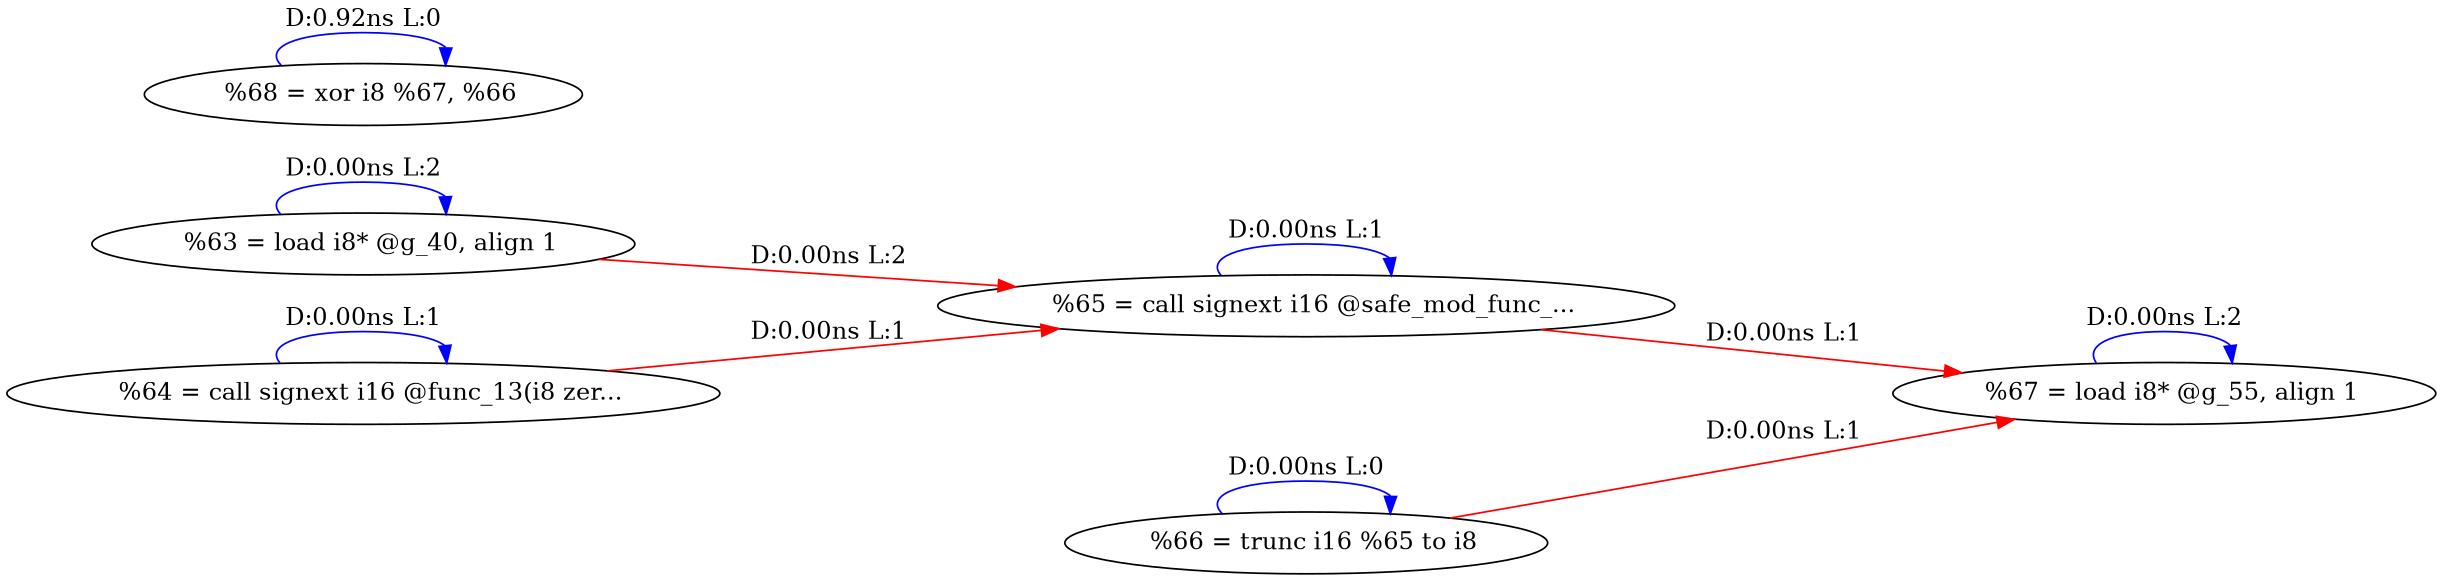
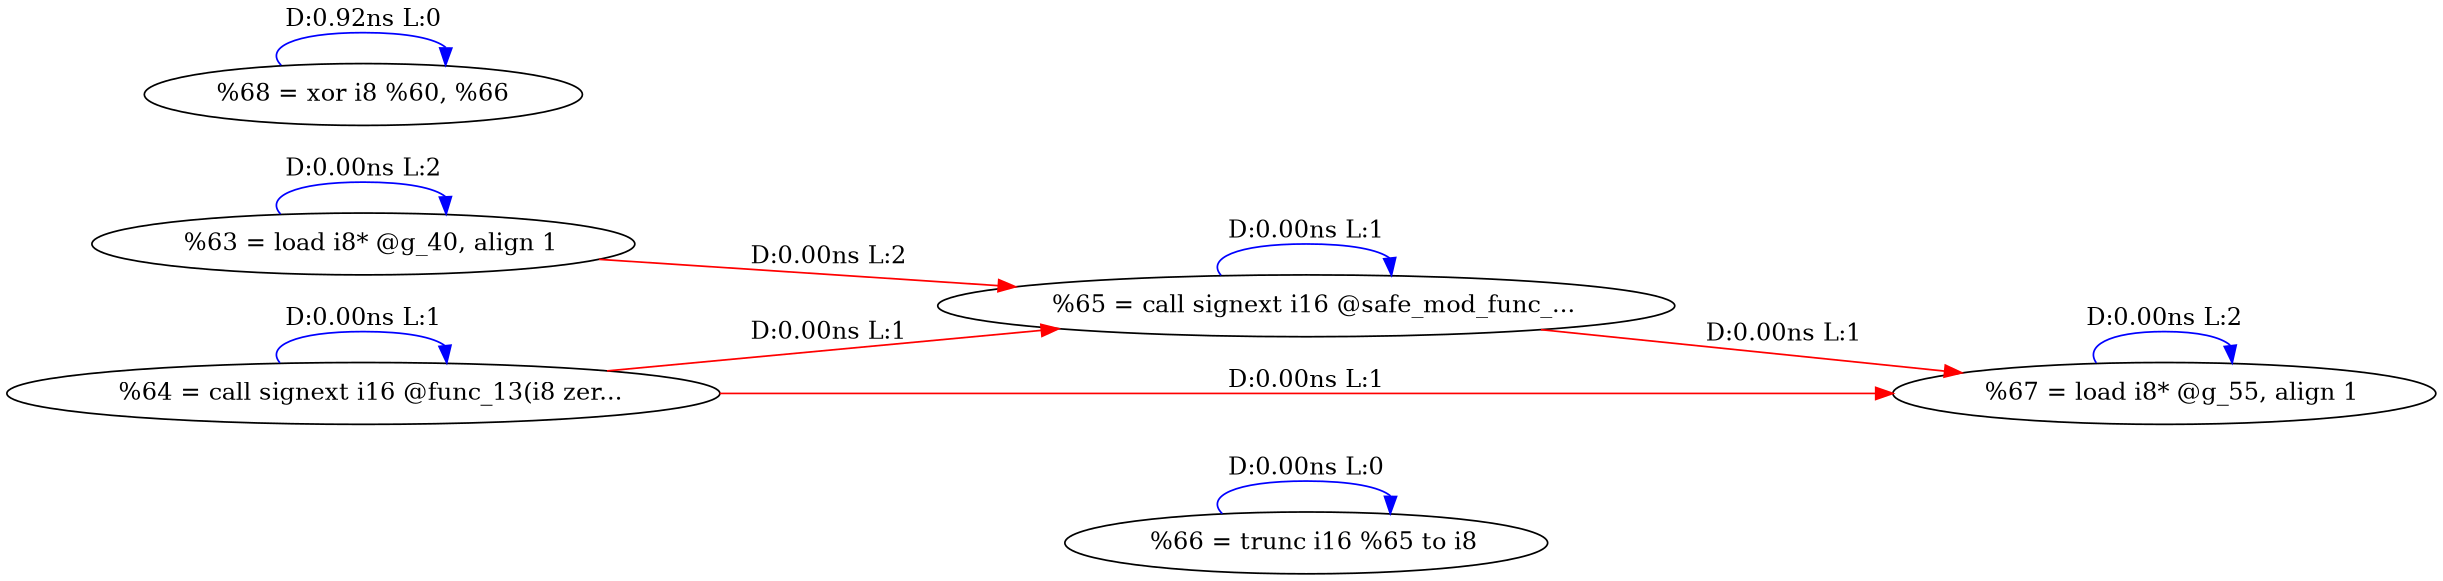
node "%68 = xor i8 %67, %66": label "%68 = xor i8 %67, %66" -> "%68 = xor i8 %60, %66"
edge "%66 = trunc i16 %65 to i8" -> "%67 = load i8* @g_55, align 1": now "%64 = call signext i16 @func_13(i8 zer..." -> "%67 = load i8* @g_55, align 1"
